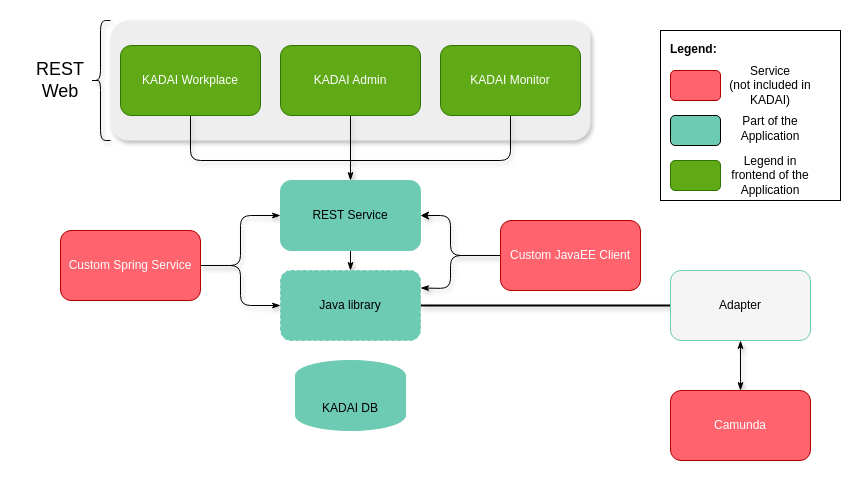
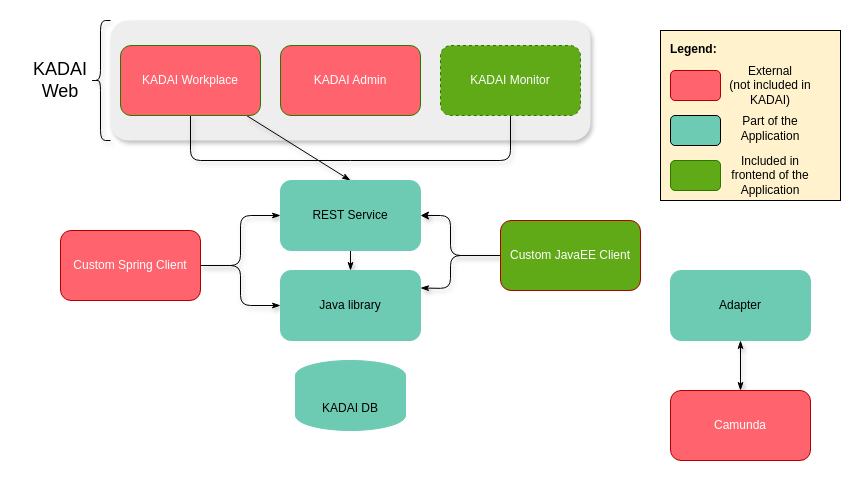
node "REST Web": label "REST Web" -> "KADAI Web"
node "KADAI Workplace": fillcolor #60a917 -> #ff636d
node "KADAI Admin": fillcolor #60a917 -> #ff636d
node "KADAI Monitor": style solid -> dashed
node "Service (not included in KADAI)": label "Service (not included in KADAI)" -> "External (not included in KADAI)"
node "Legend:": fillcolor #ffffff -> #fff2cc
edge "KADAI Admin" -> "REST Service": now "KADAI Workplace" -> "REST Service"
node "Legend in frontend of the Application": label "Legend in frontend of the Application" -> "Included in frontend of the Application"
node "Custom JavaEE Client": fillcolor #ff636d -> #60a917
node "Custom Spring Service": label "Custom Spring Service" -> "Custom Spring Client"
node "Java library": style dashed -> solid
edge "Java library" -- "Adapter": removed
node "Adapter": fillcolor #f5f5f5 -> #6ccbb2
